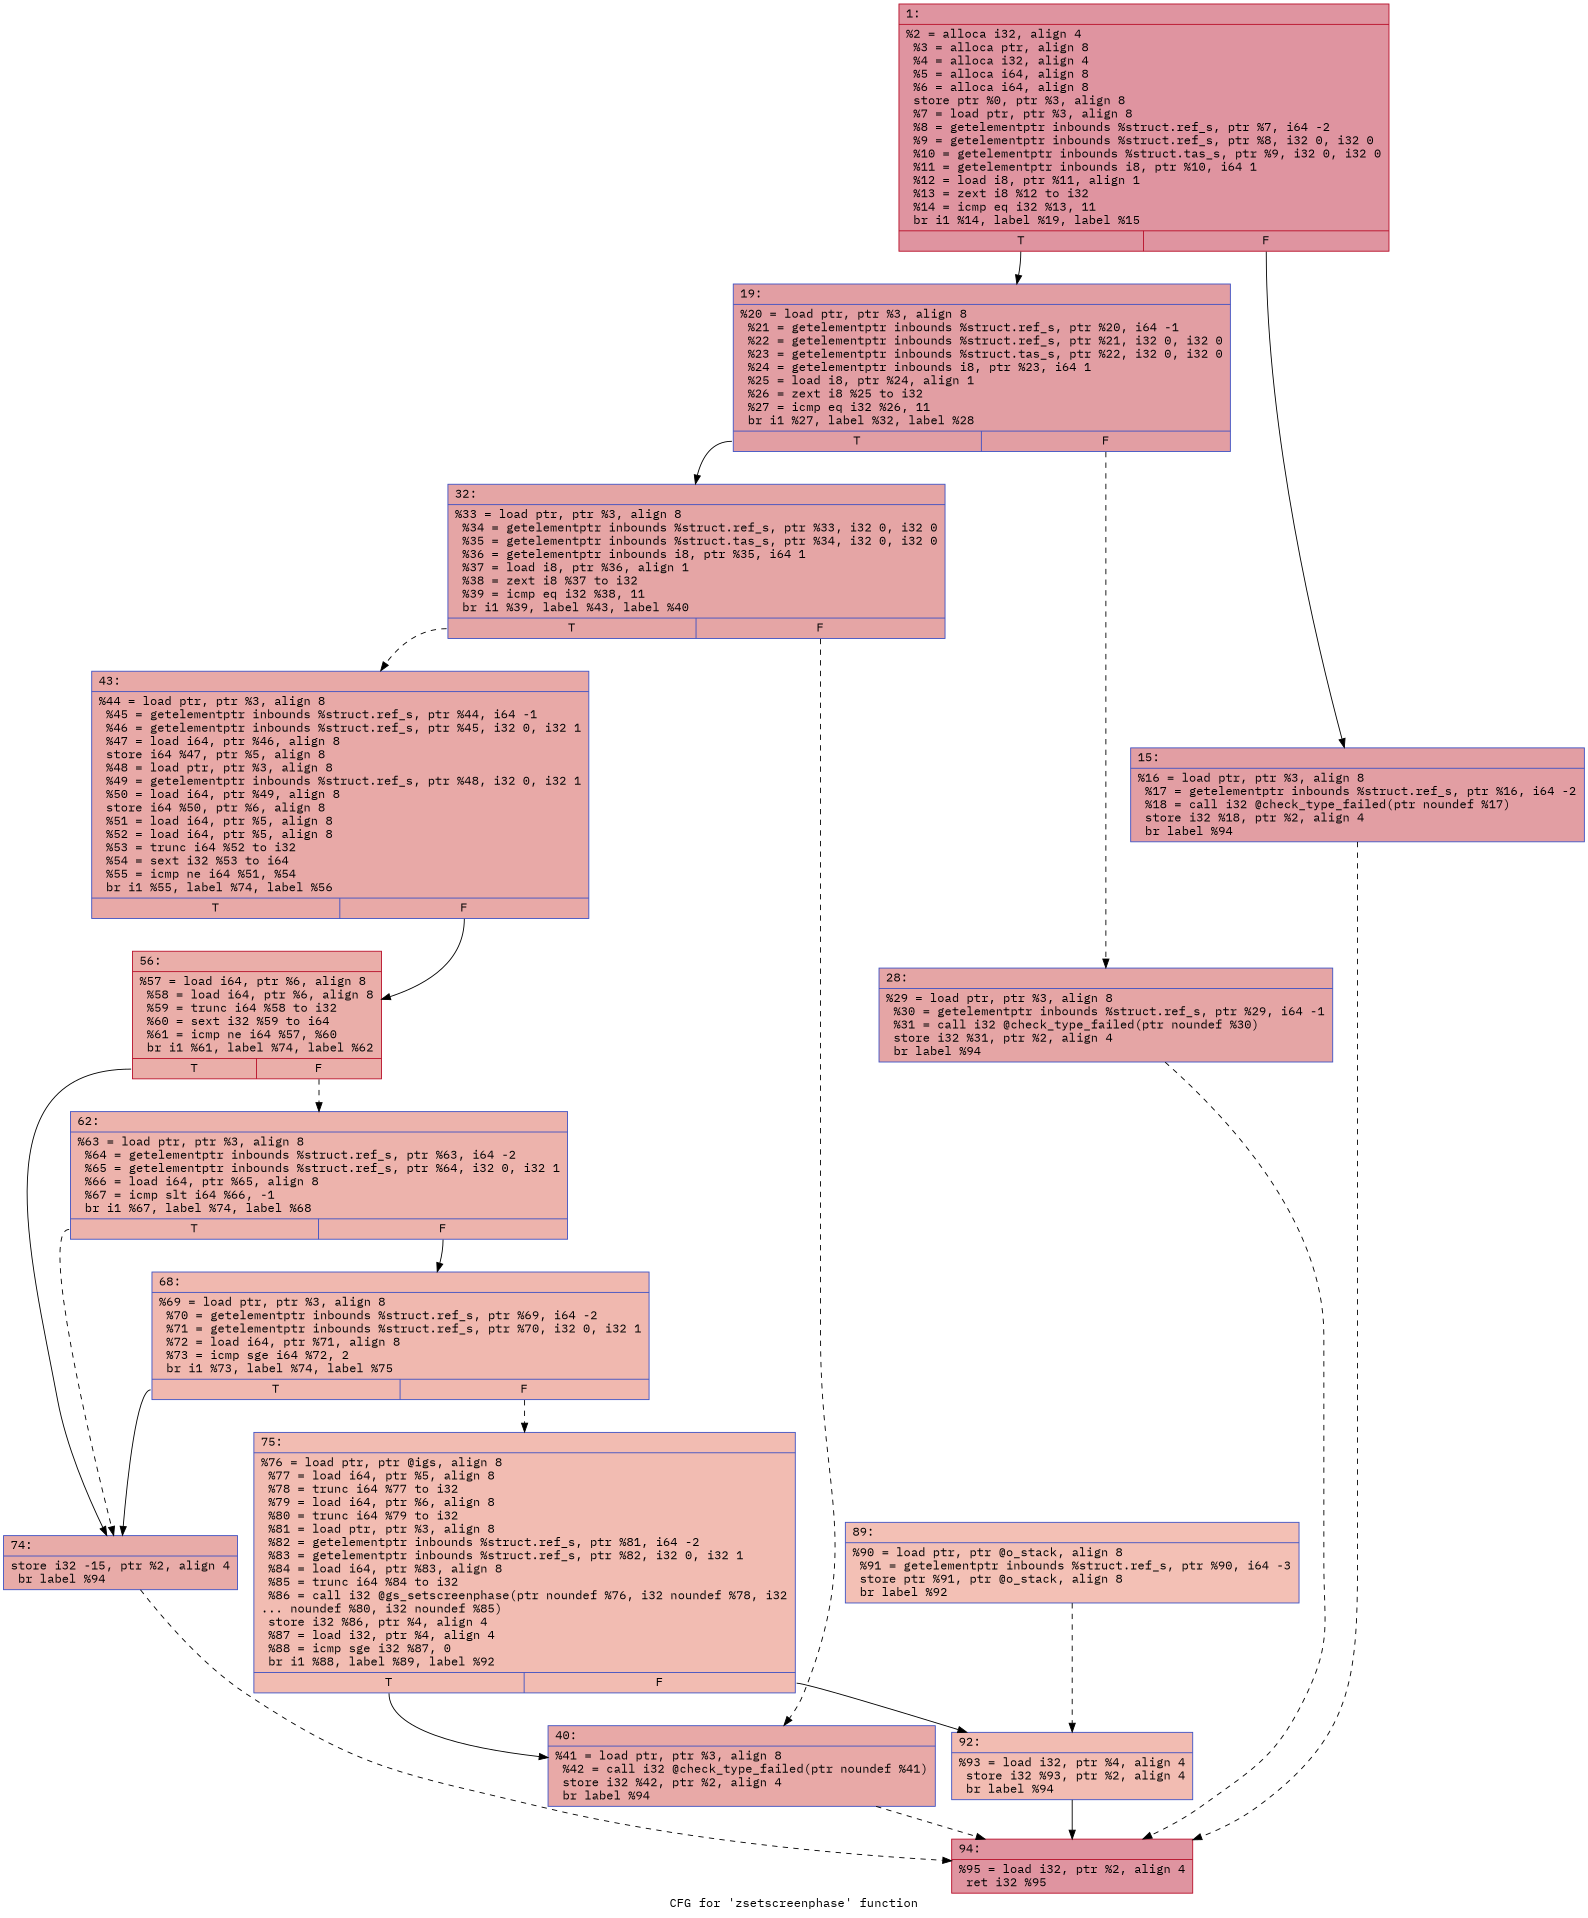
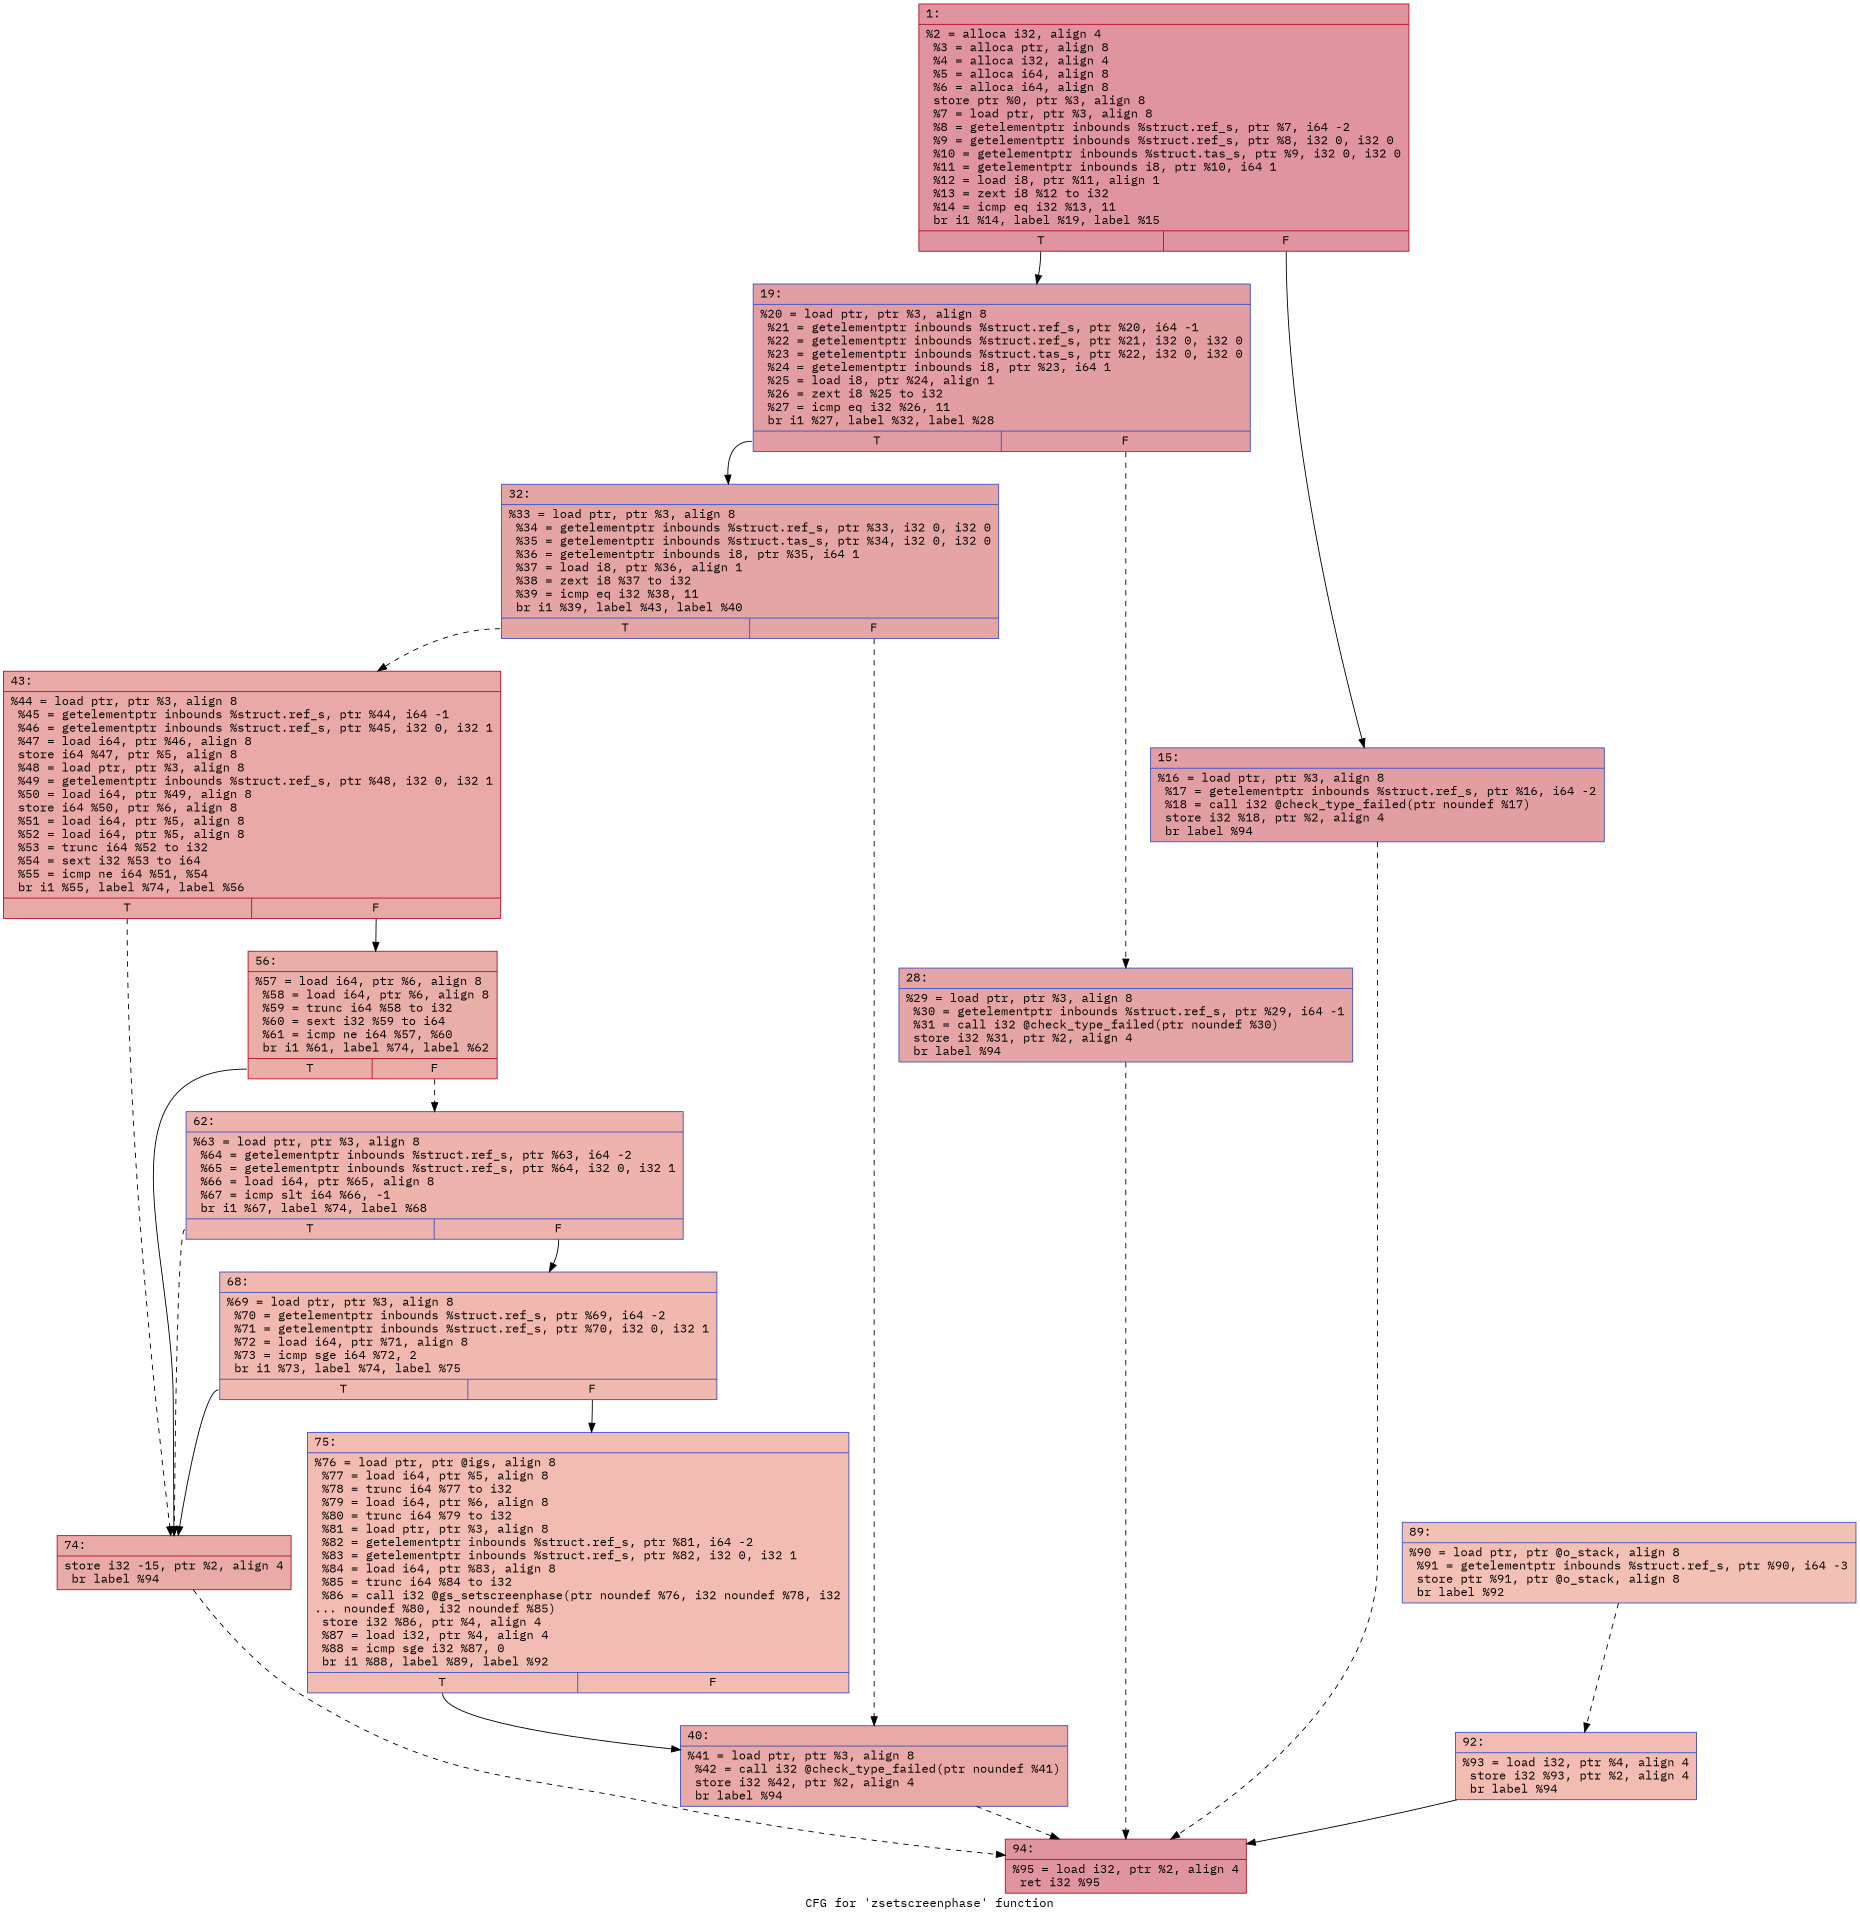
node "43:": color #3d50c3ff -> #b70d28ff
edge "43:" -> "74:": added
edge "68:" -> "75:": style dashed -> solid
node "74:": color #3d50c3ff -> #b70d28ff
edge "75:" -> "92:": removed
